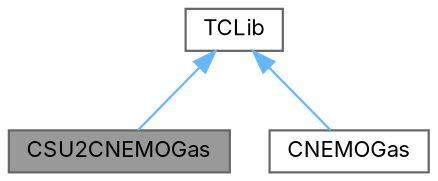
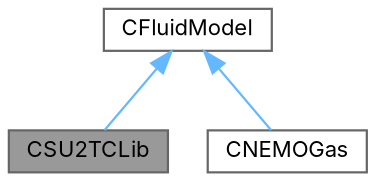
node "TCLib": label "TCLib" -> "CFluidModel"
node "CSU2CNEMOGas": label "CSU2CNEMOGas" -> "CSU2TCLib"
